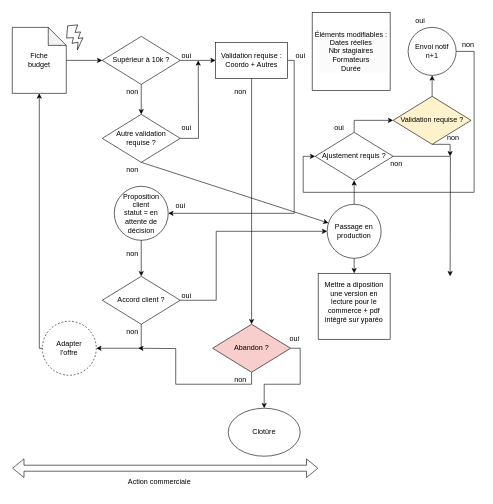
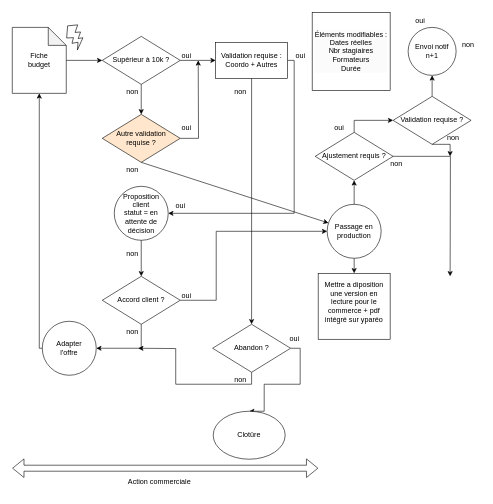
edge "Envoi notif n+1" -> "Ajustement requis ?": removed
node "Validation requise ?": fillcolor #fff2cc -> #ffffff
node "Autre validation requise ?": fillcolor #ffffff -> #ffe6cc
node "Adapter l'offre": style dashed -> solid
node "Abandon ?": fillcolor #f8cecc -> #ffffff
node "Clotûre": moved (264, 432) -> (249, 435)
